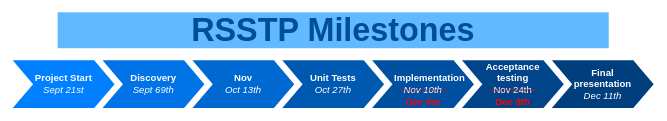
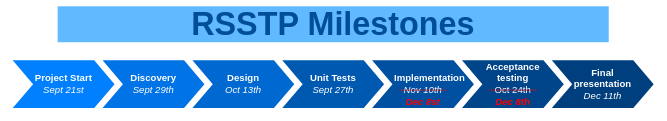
node "RSSTP Milestones": moved (333, 30) -> (333, 24)
node "Discovery Sept 69th": label "Discovery Sept 69th" -> "Discovery Sept 29th"
node "Nov Oct 13th": label "Nov Oct 13th" -> "Design Oct 13th"
node "Unit Tests Oct 27th": label "Unit Tests Oct 27th" -> "Unit Tests Sept 27th"
node "Acceptancetesting Nov 24th Dec 8th": label "Acceptancetesting Nov 24th Dec 8th" -> "Acceptancetesting Oct 24th Dec 8th"
